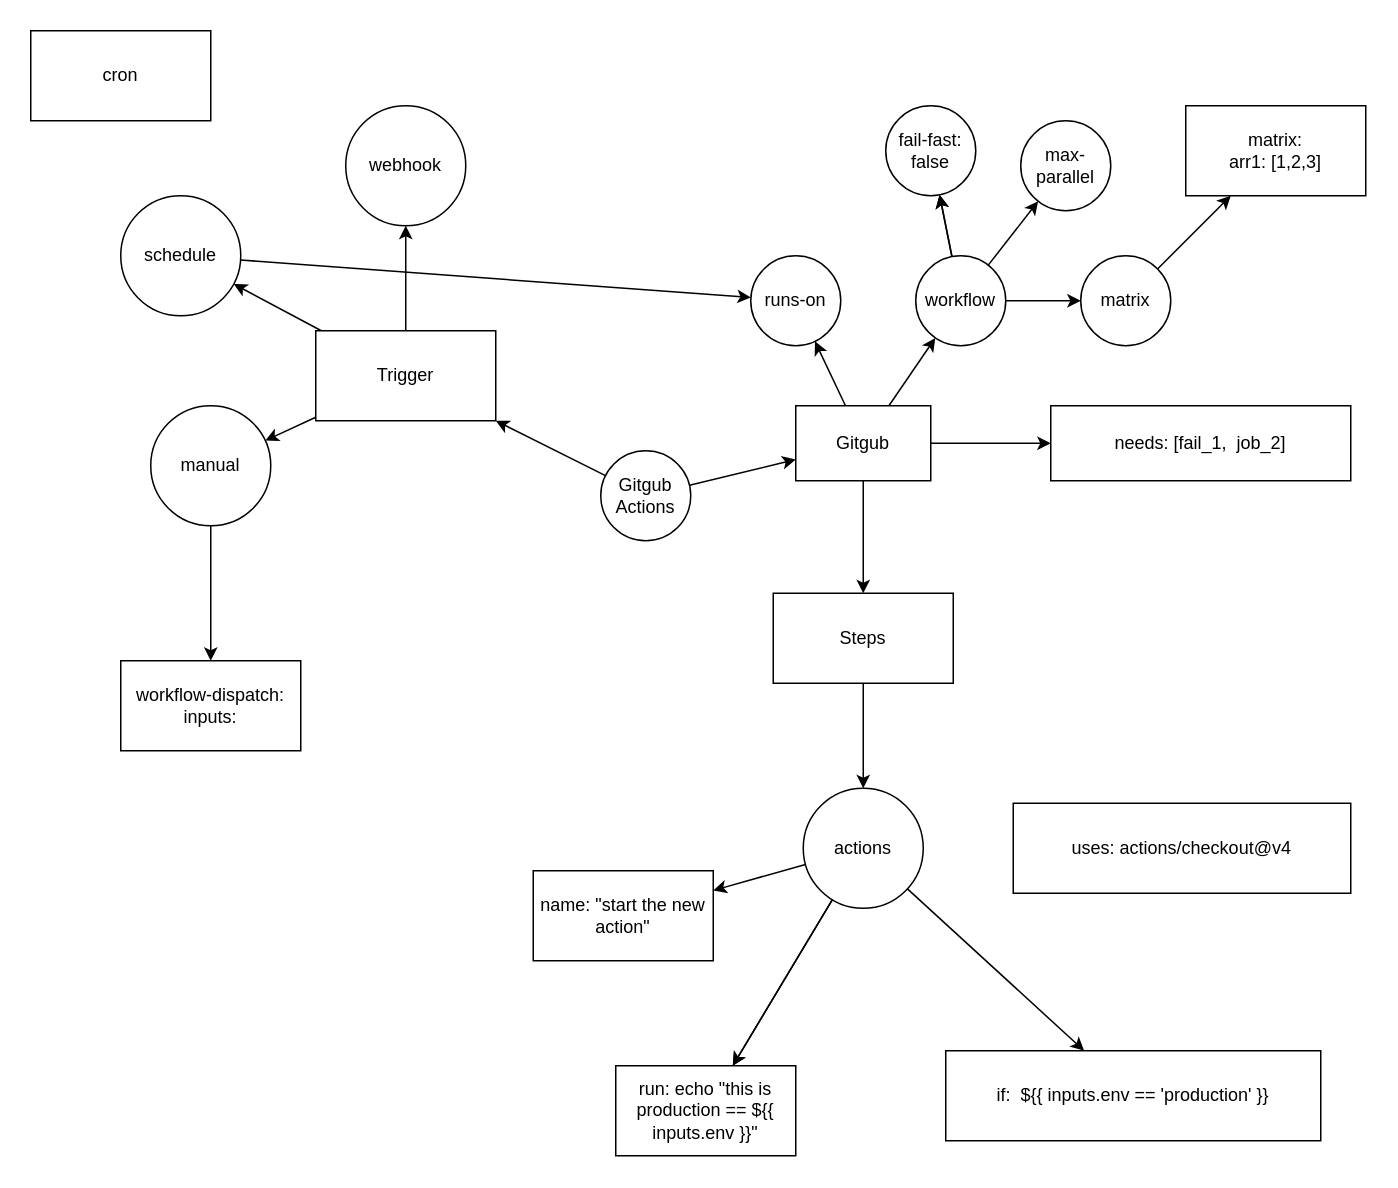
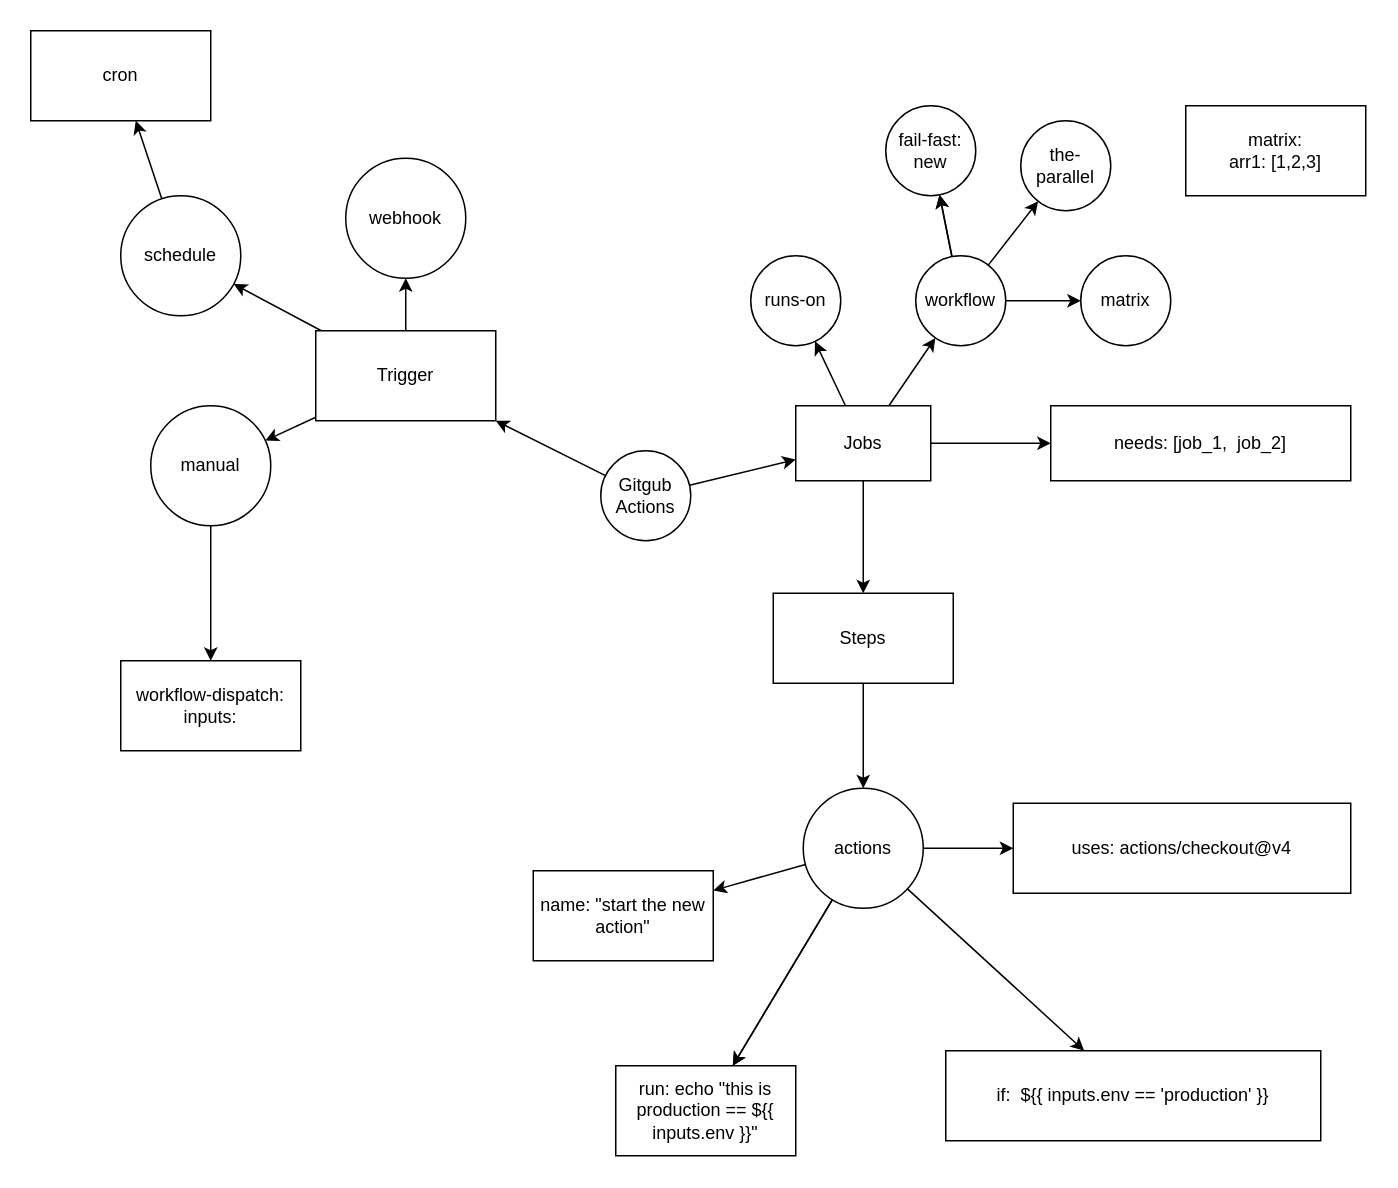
node "fail-fast: false": label "fail-fast: false" -> "fail-fast: new"
node "webhook": moved (406, 166) -> (406, 218)
node "max-parallel": label "max-parallel" -> "the-parallel"
edge "matrix" -> "matrix: arr1: [1,2,3]": removed
edge "schedule" -> "runs-on": now "schedule" -> "cron"
node "Gitgub": label "Gitgub" -> "Jobs"
node "needs: [fail_1, job_2]": label "needs: [fail_1, job_2]" -> "needs: [job_1, job_2]"
edge "actions" -> "uses: actions/checkout@v4": added
